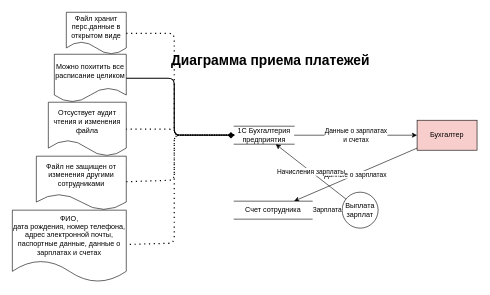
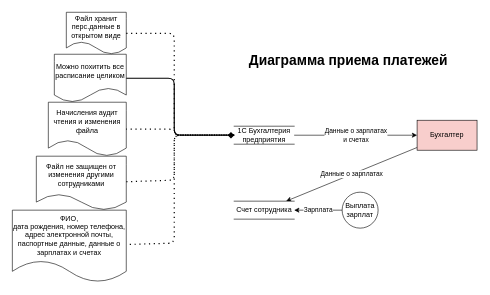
node "Диаграмма приема платежей": moved (270, 60) -> (348, 60)
node "Отсуствует аудит чтения и изменения файла": label "Отсуствует аудит чтения и изменения файла" -> "Начисления аудит чтения и изменения файла"
edge "Выплата зарплат" -> "1С Бухгалтерия предприятия": removed, label "Начисления зарплаты"
node "Счет сотрудника": size 78x18 -> 60x18
